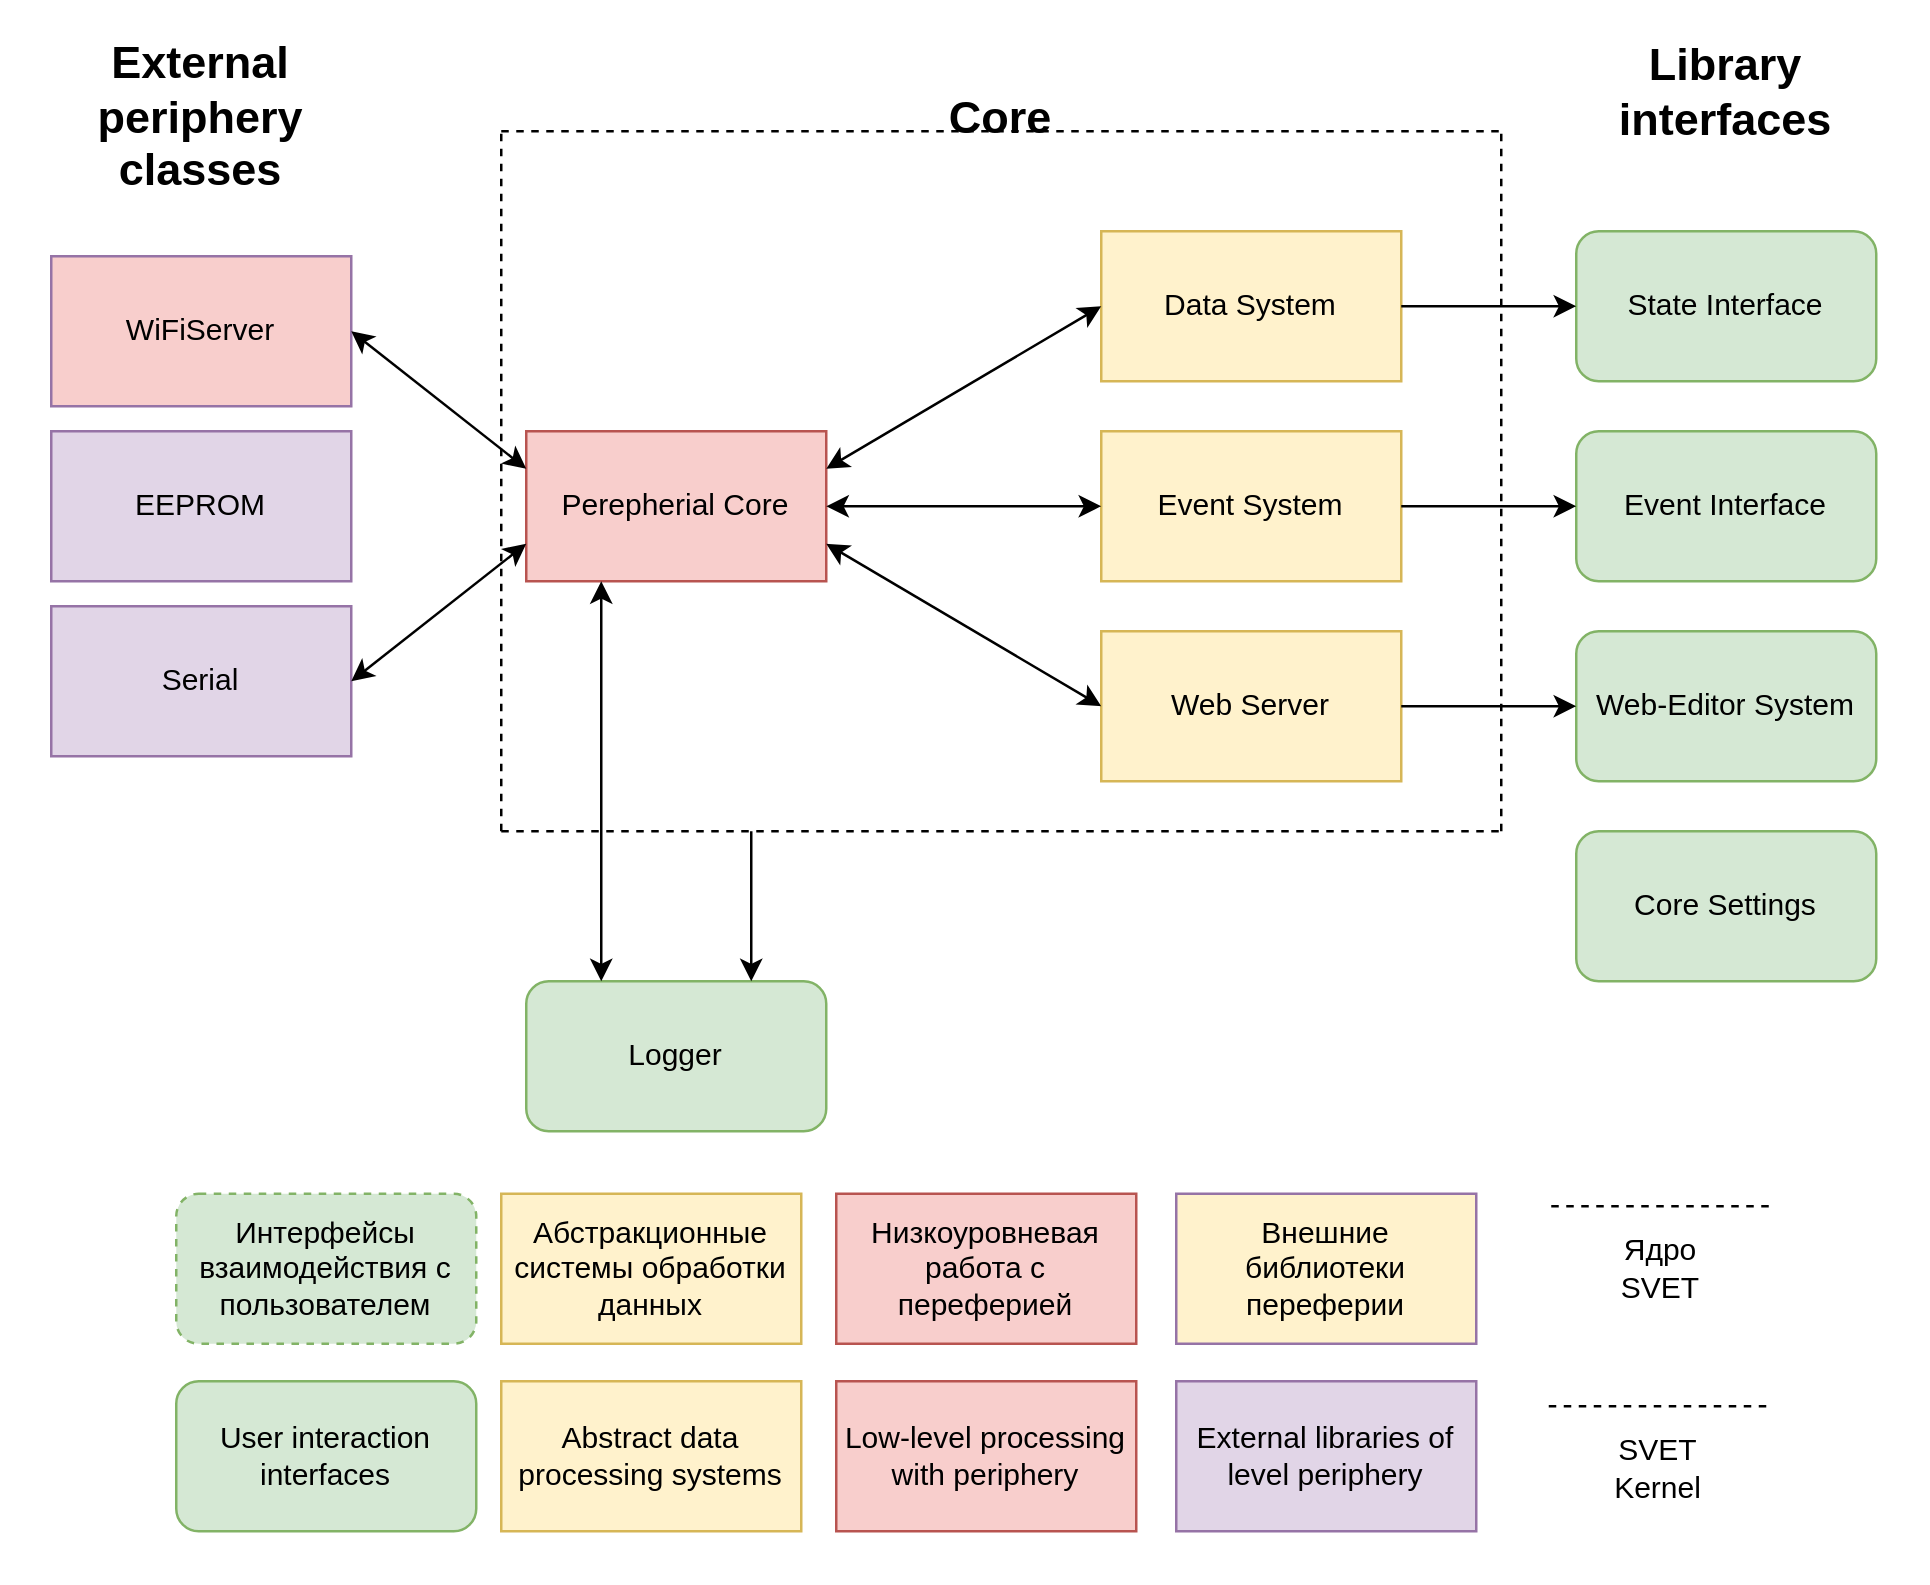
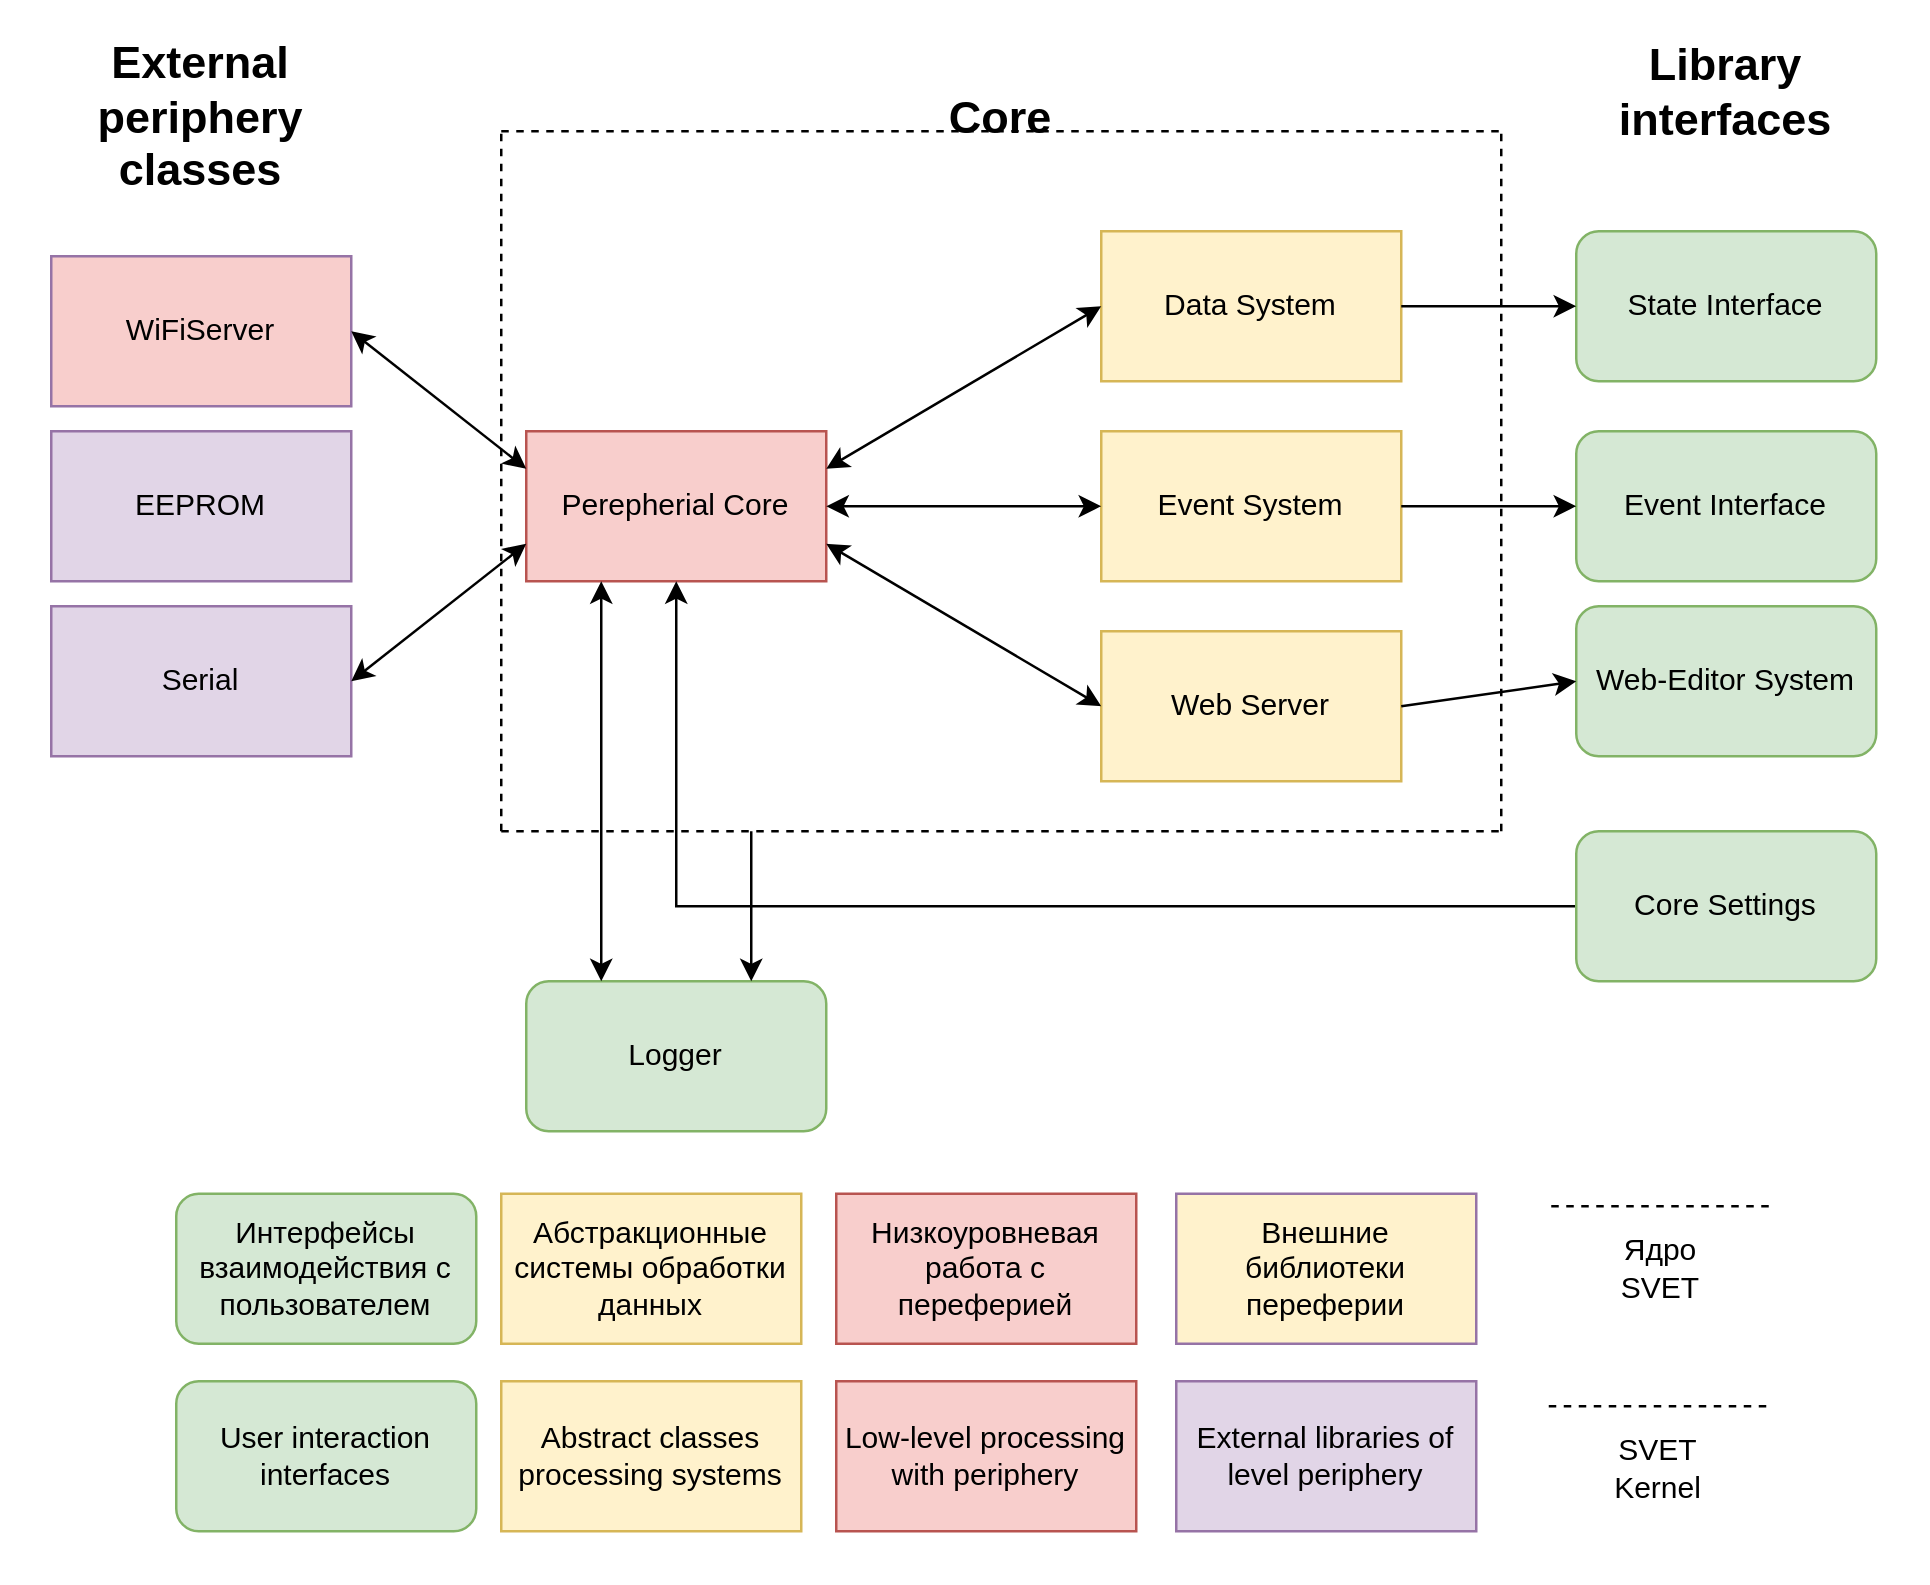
node "Web-Editor System": moved (1726, 706) -> (1726, 681)
edge "Core Settings" -> "Perepherial Core": added
node "Интерфейсы взаимодействия с пользователем": style dashed -> solid
node "Abstract data processing systems": label "Abstract data processing systems" -> "Abstract classes processing systems"
